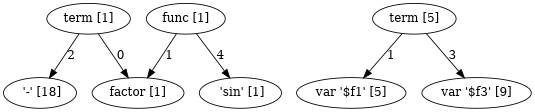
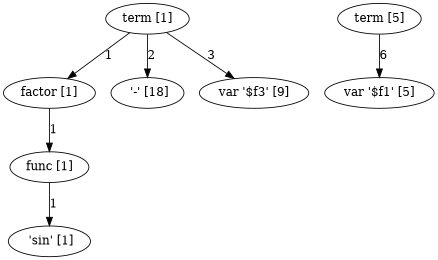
edge "func [1]" -> "factor [1]": reversed
edge "term [5]" -> "var '$f3' [9]": now "term [1]" -> "var '$f3' [9]"
edge "term [1]" -> "factor [1]": label "0" -> "1"
edge "func [1]" -> "'sin' [1]": label "4" -> "1"
edge "term [5]" -> "var '$f1' [5]": label "1" -> "6"
